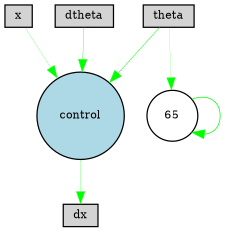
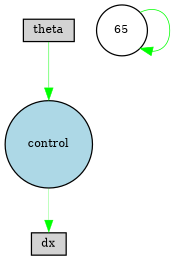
node "x": removed
node "dtheta": removed
edge "theta" -> "65": removed
